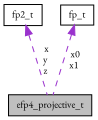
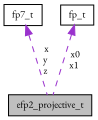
node "fp2_t": label "fp2_t" -> "fp7_t"
node "efp4_projective_t": label "efp4_projective_t" -> "efp2_projective_t"
